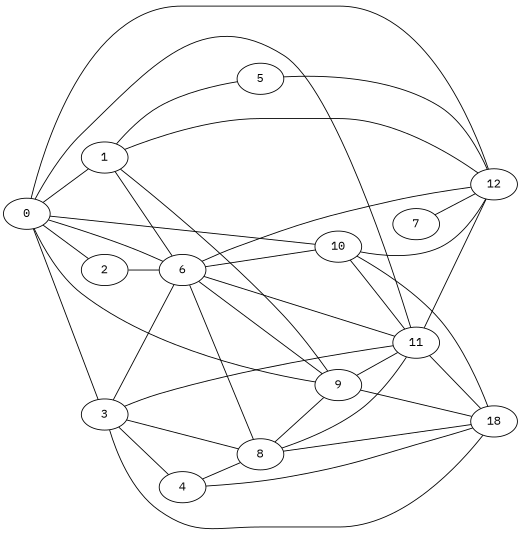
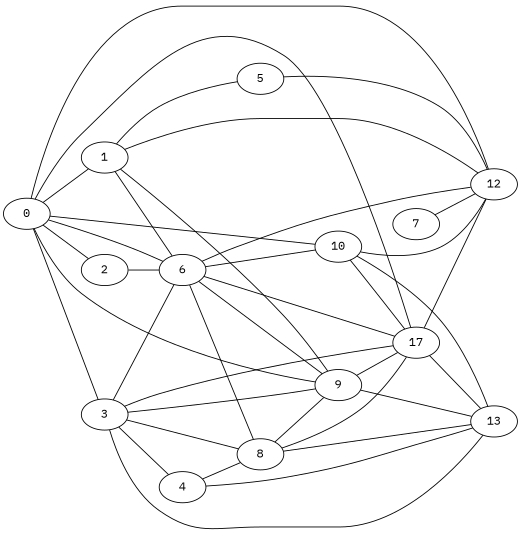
node "11": label "11" -> "17"
edge "3" -> "9": added
node "18": label "18" -> "13"
